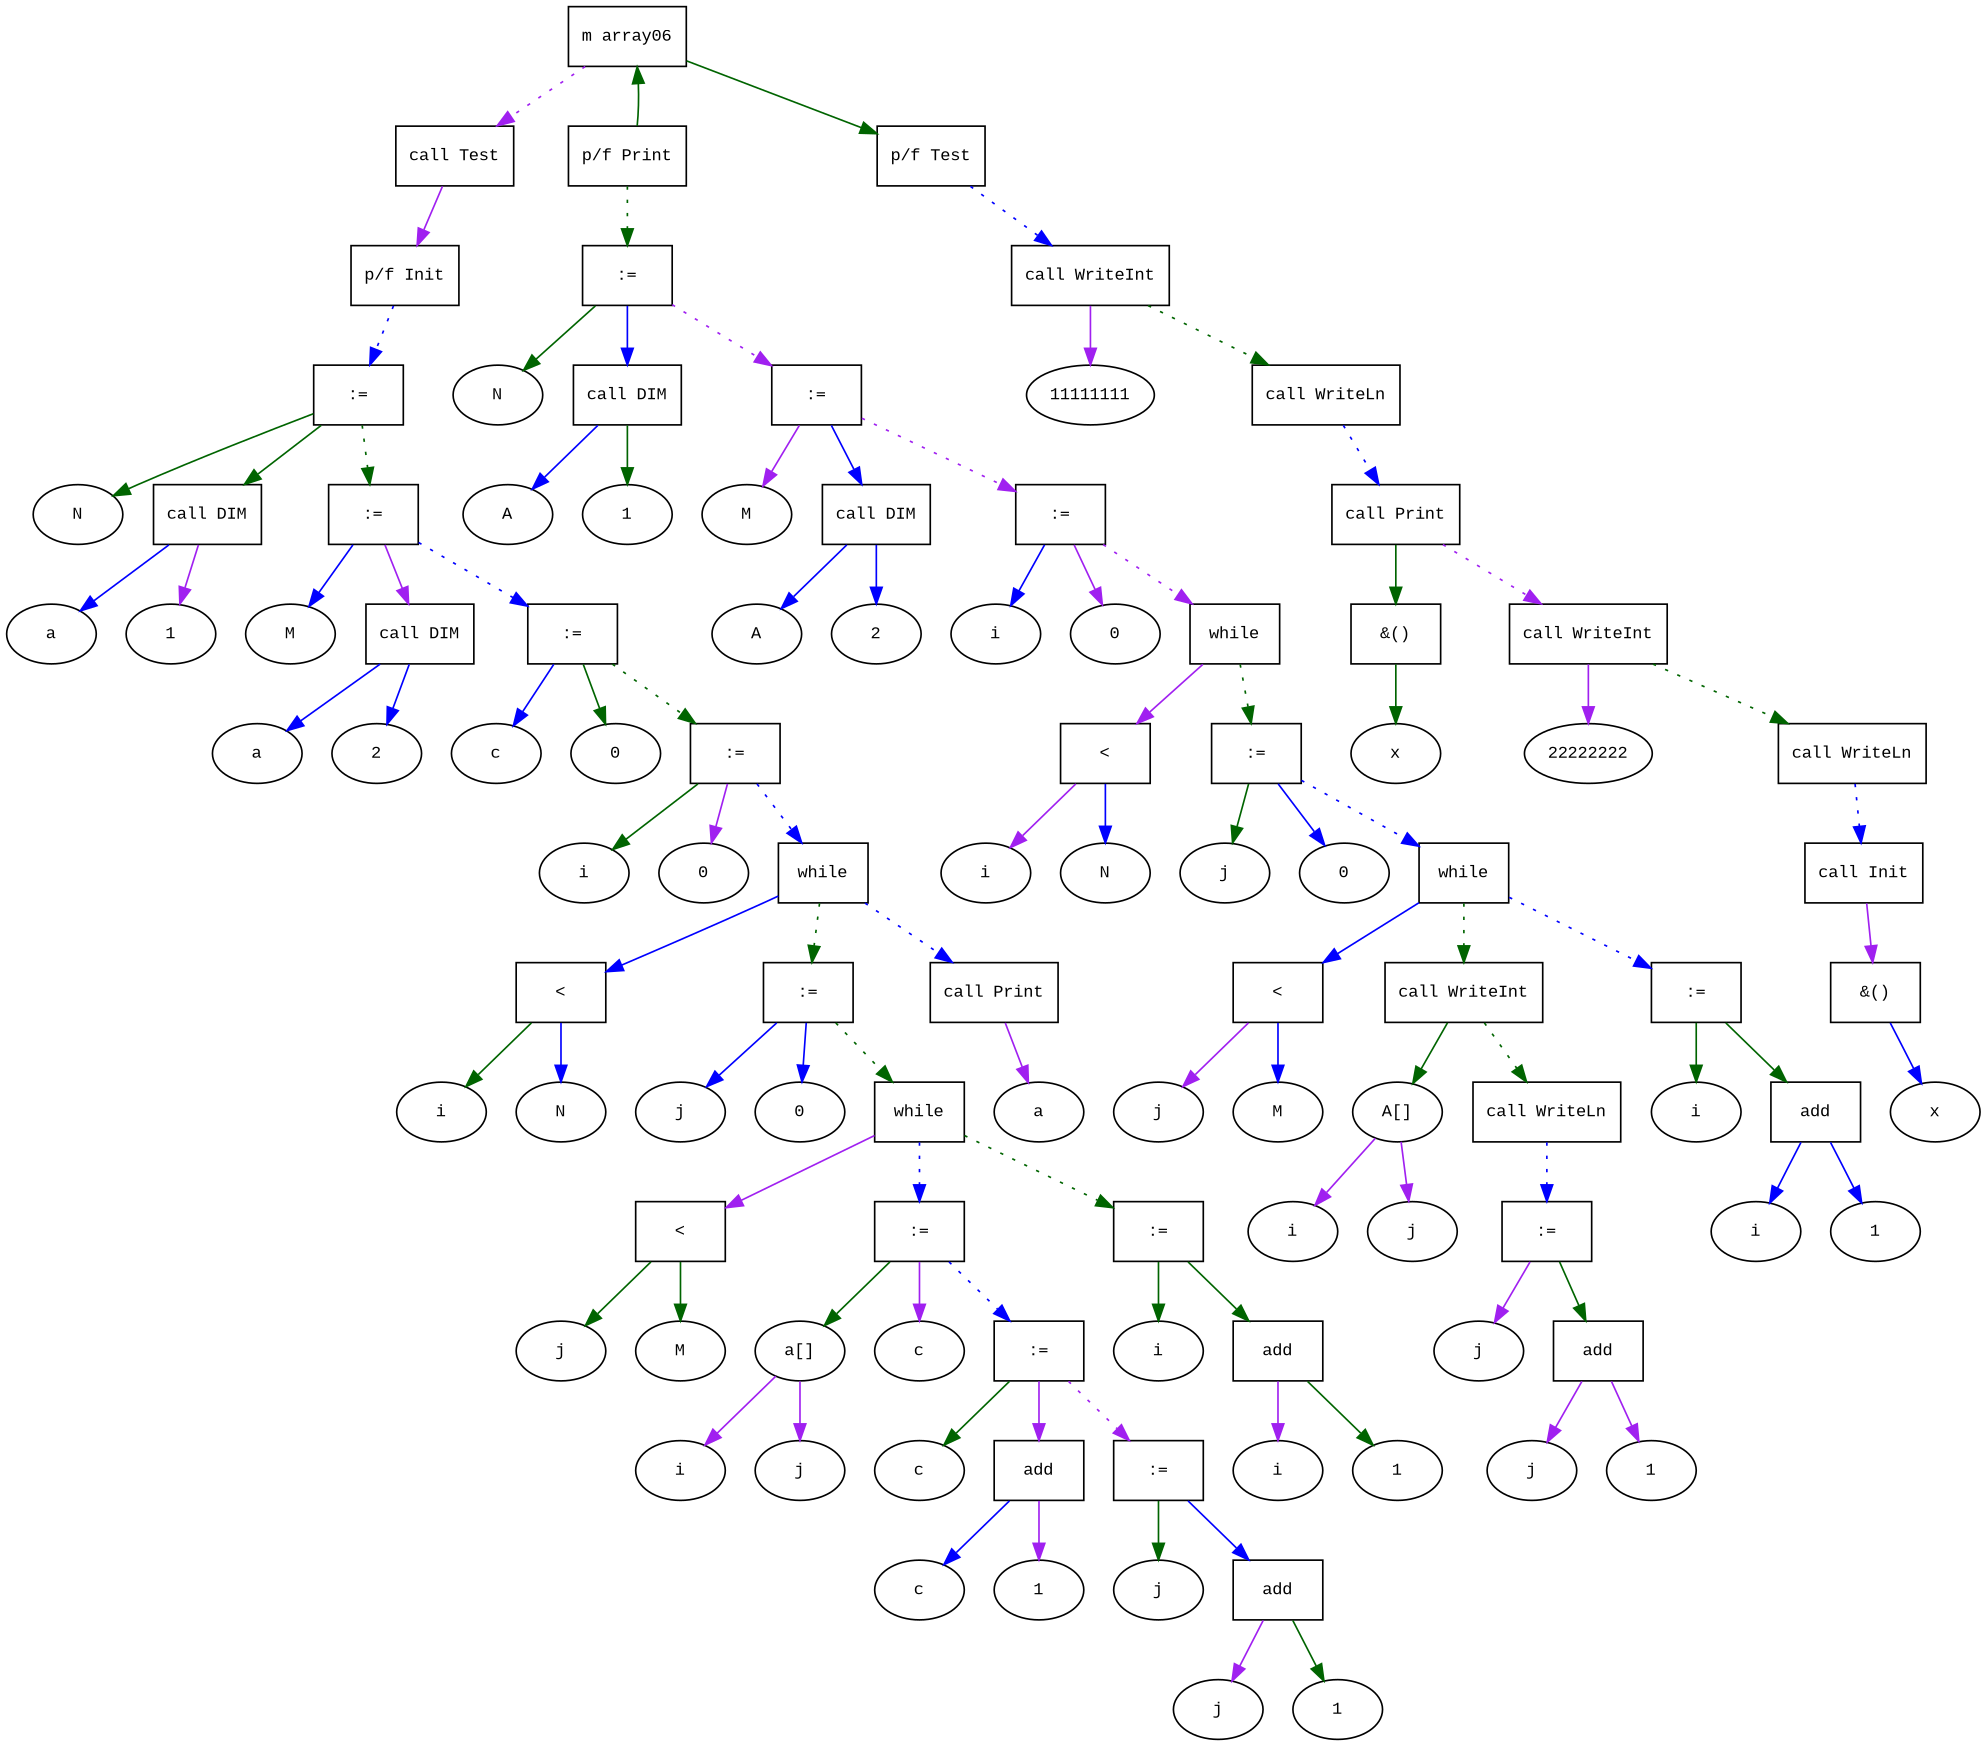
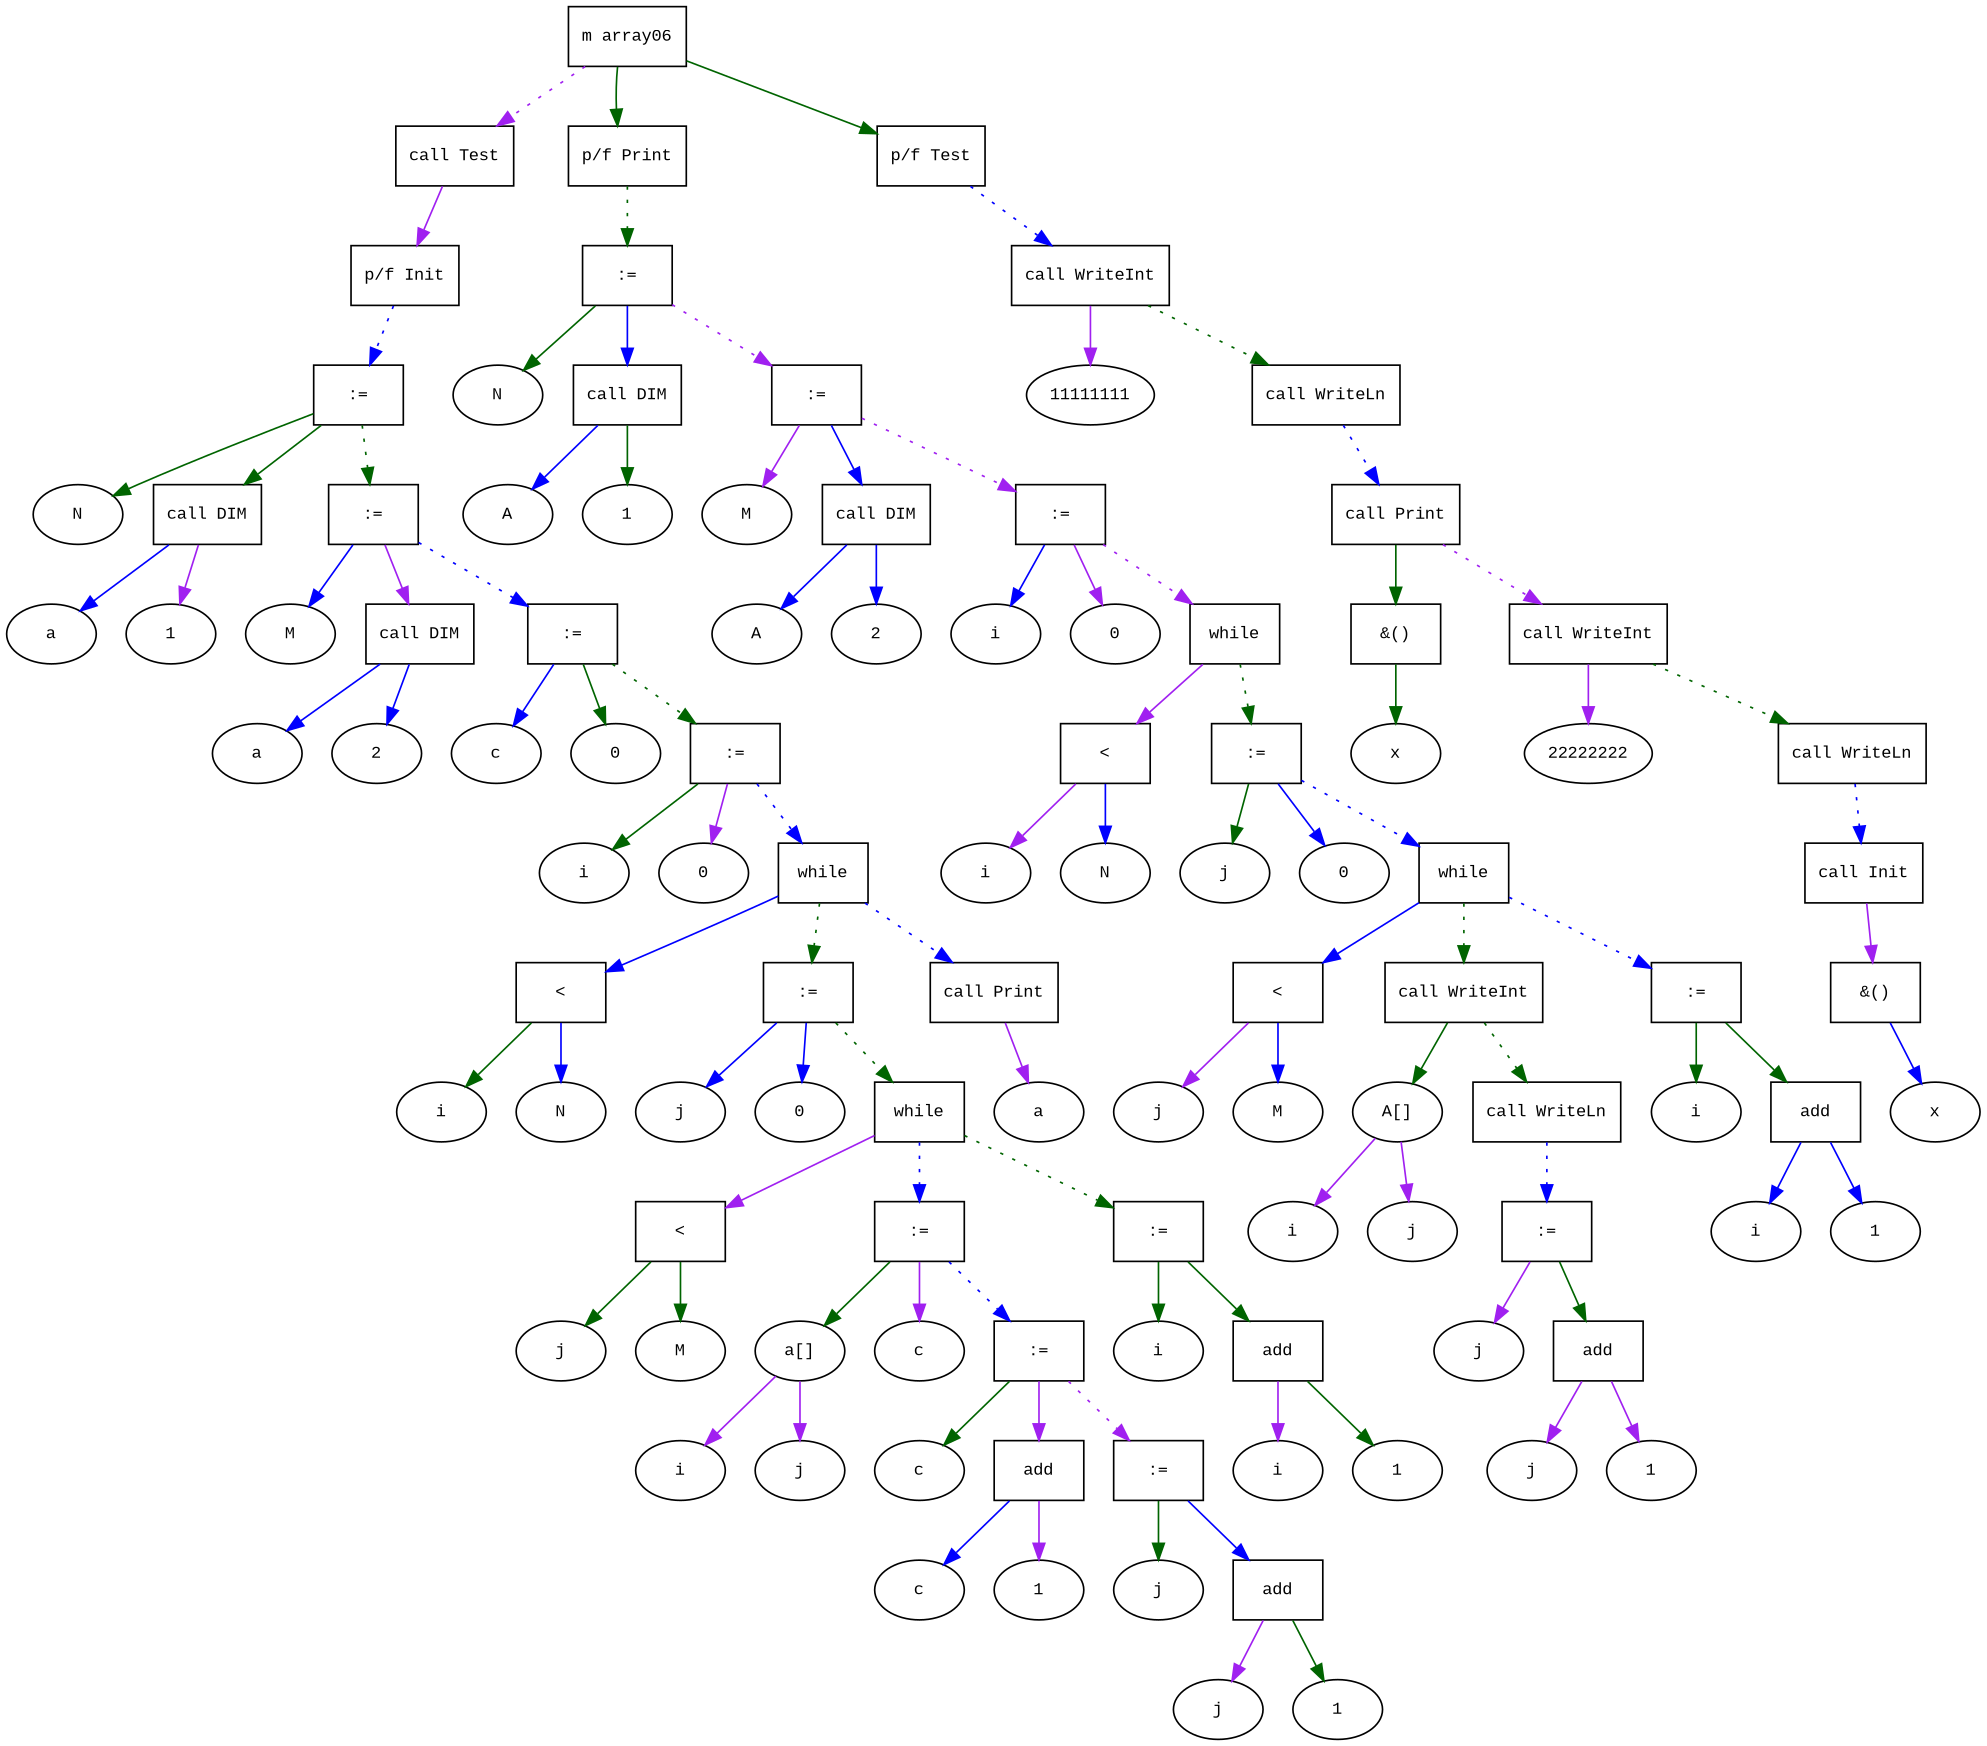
edge "p/f Print" -> "m array06": reversed
